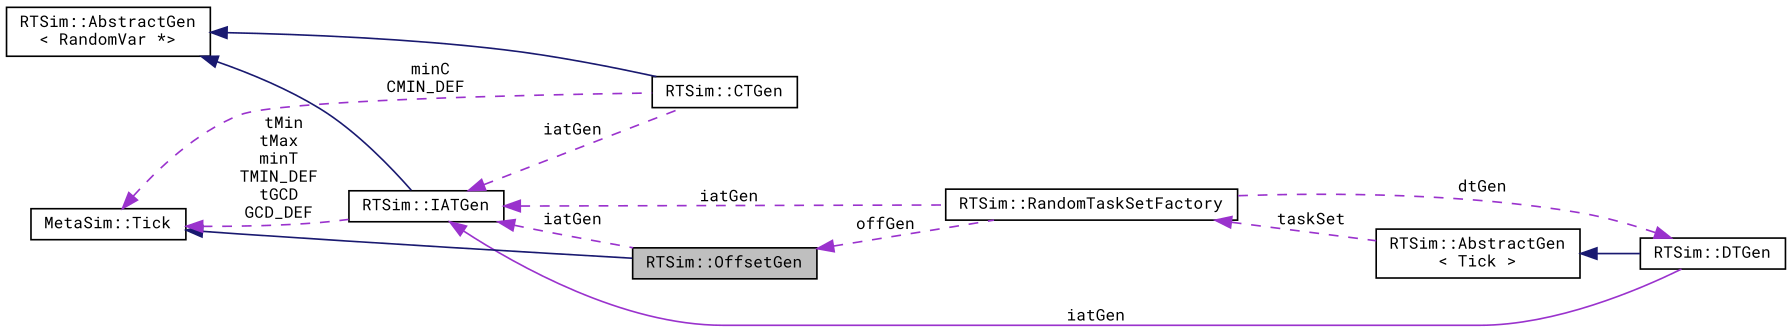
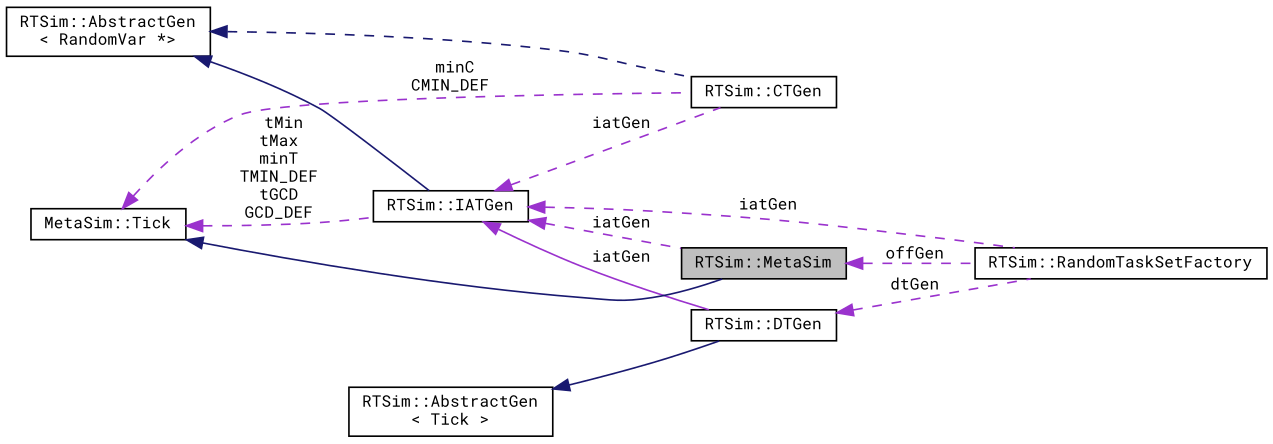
edge "RTSim::CTGen" -> "RTSim::AbstractGen < RandomVar *>": style solid -> dashed
edge "RTSim::AbstractGen < Tick >" -> "RTSim::RandomTaskSetFactory": removed, label "taskSet"
node "RTSim::OffsetGen": label "RTSim::OffsetGen" -> "RTSim::MetaSim"
